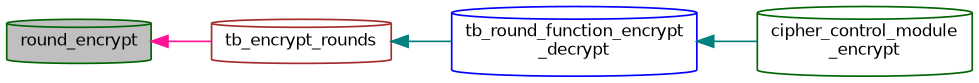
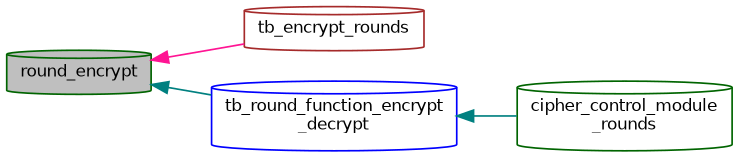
edge "tb_round_function_encrypt _decrypt" -> "tb_encrypt_rounds": now "tb_round_function_encrypt _decrypt" -> "round_encrypt"
node "cipher_control_module _encrypt": label "cipher_control_module _encrypt" -> "cipher_control_module _rounds"
